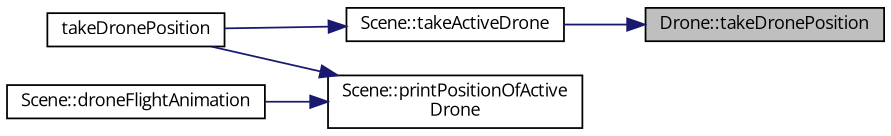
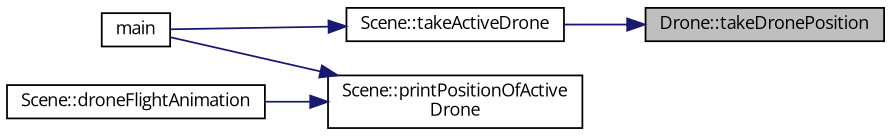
node "takeDronePosition": label "takeDronePosition" -> "main"
